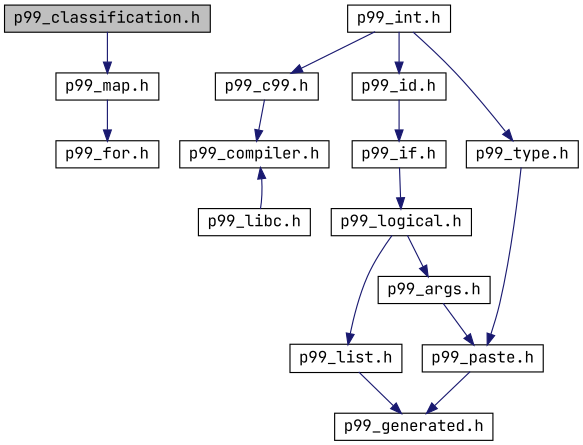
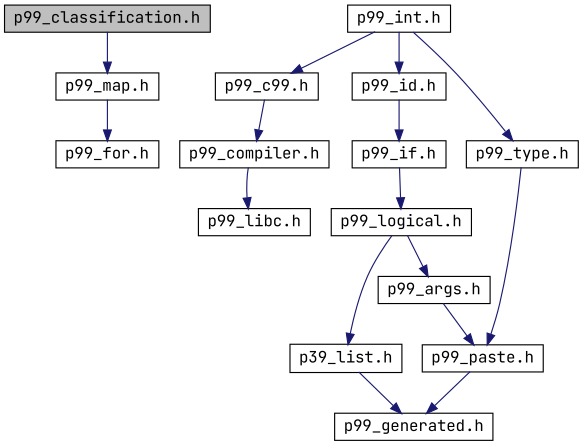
edge "p99_libc.h" -> "p99_compiler.h": reversed
node "p99_list.h": label "p99_list.h" -> "p39_list.h"
